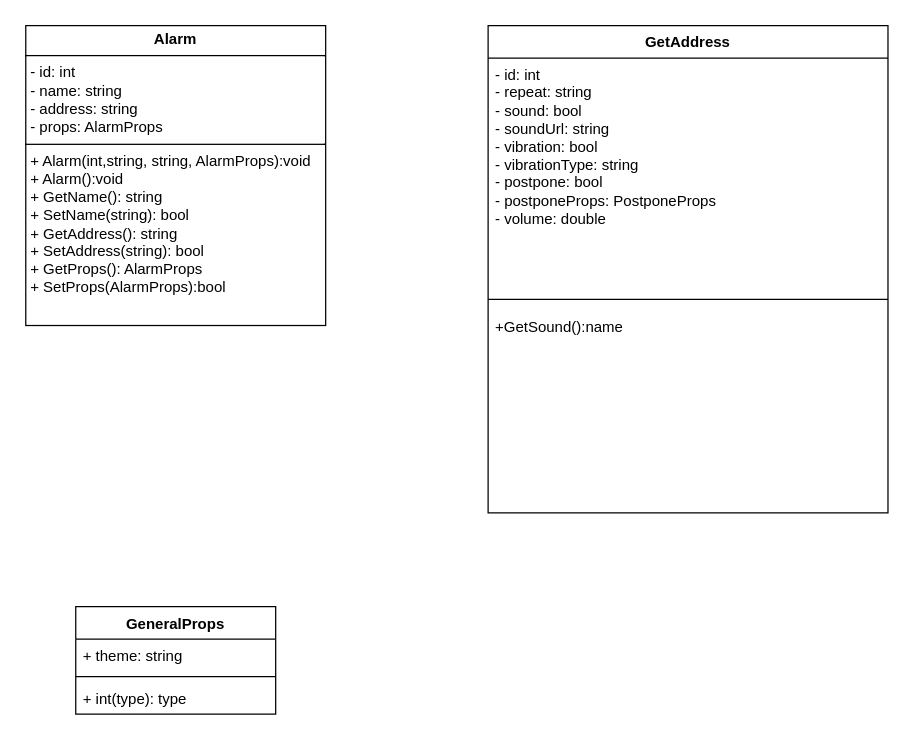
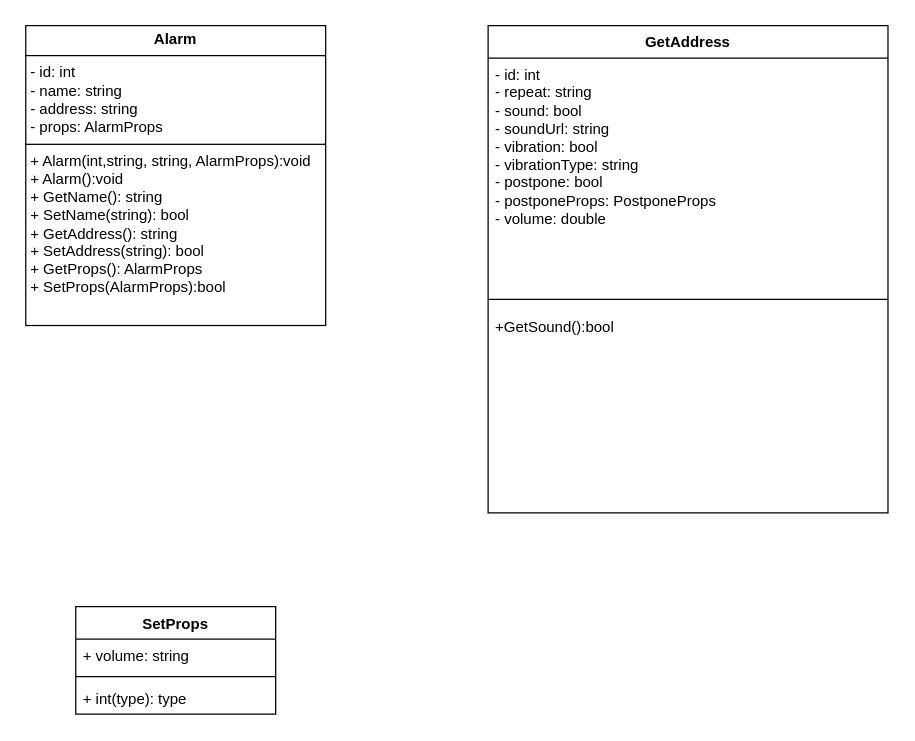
node "+GetSound():name": label "+GetSound():name" -> "+GetSound():bool"
node "GeneralProps": label "GeneralProps" -> "SetProps"
node "+ theme: string": label "+ theme: string" -> "+ volume: string"
